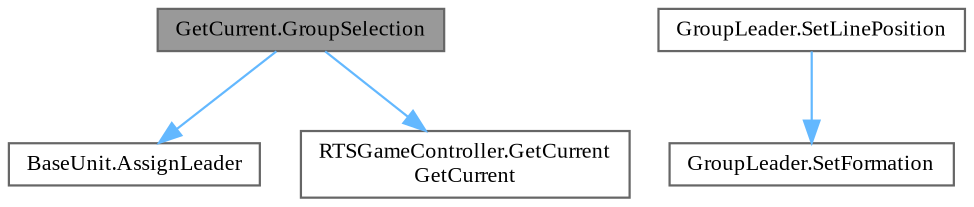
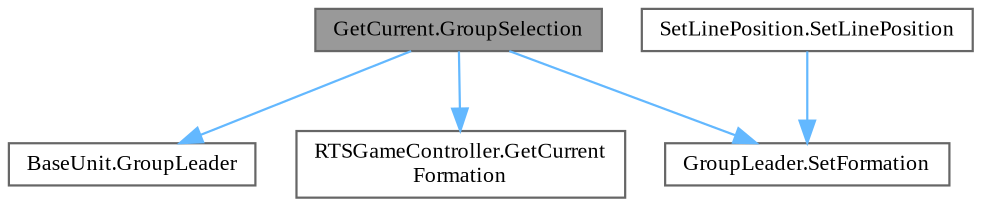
node "GroupLeader.SetLinePosition": label "GroupLeader.SetLinePosition" -> "SetLinePosition.SetLinePosition"
edge "GetCurrent.GroupSelection" -> "GroupLeader.SetFormation": added
node "BaseUnit.AssignLeader": label "BaseUnit.AssignLeader" -> "BaseUnit.GroupLeader"
node "RTSGameController.GetCurrent GetCurrent": label "RTSGameController.GetCurrent GetCurrent" -> "RTSGameController.GetCurrent Formation"
